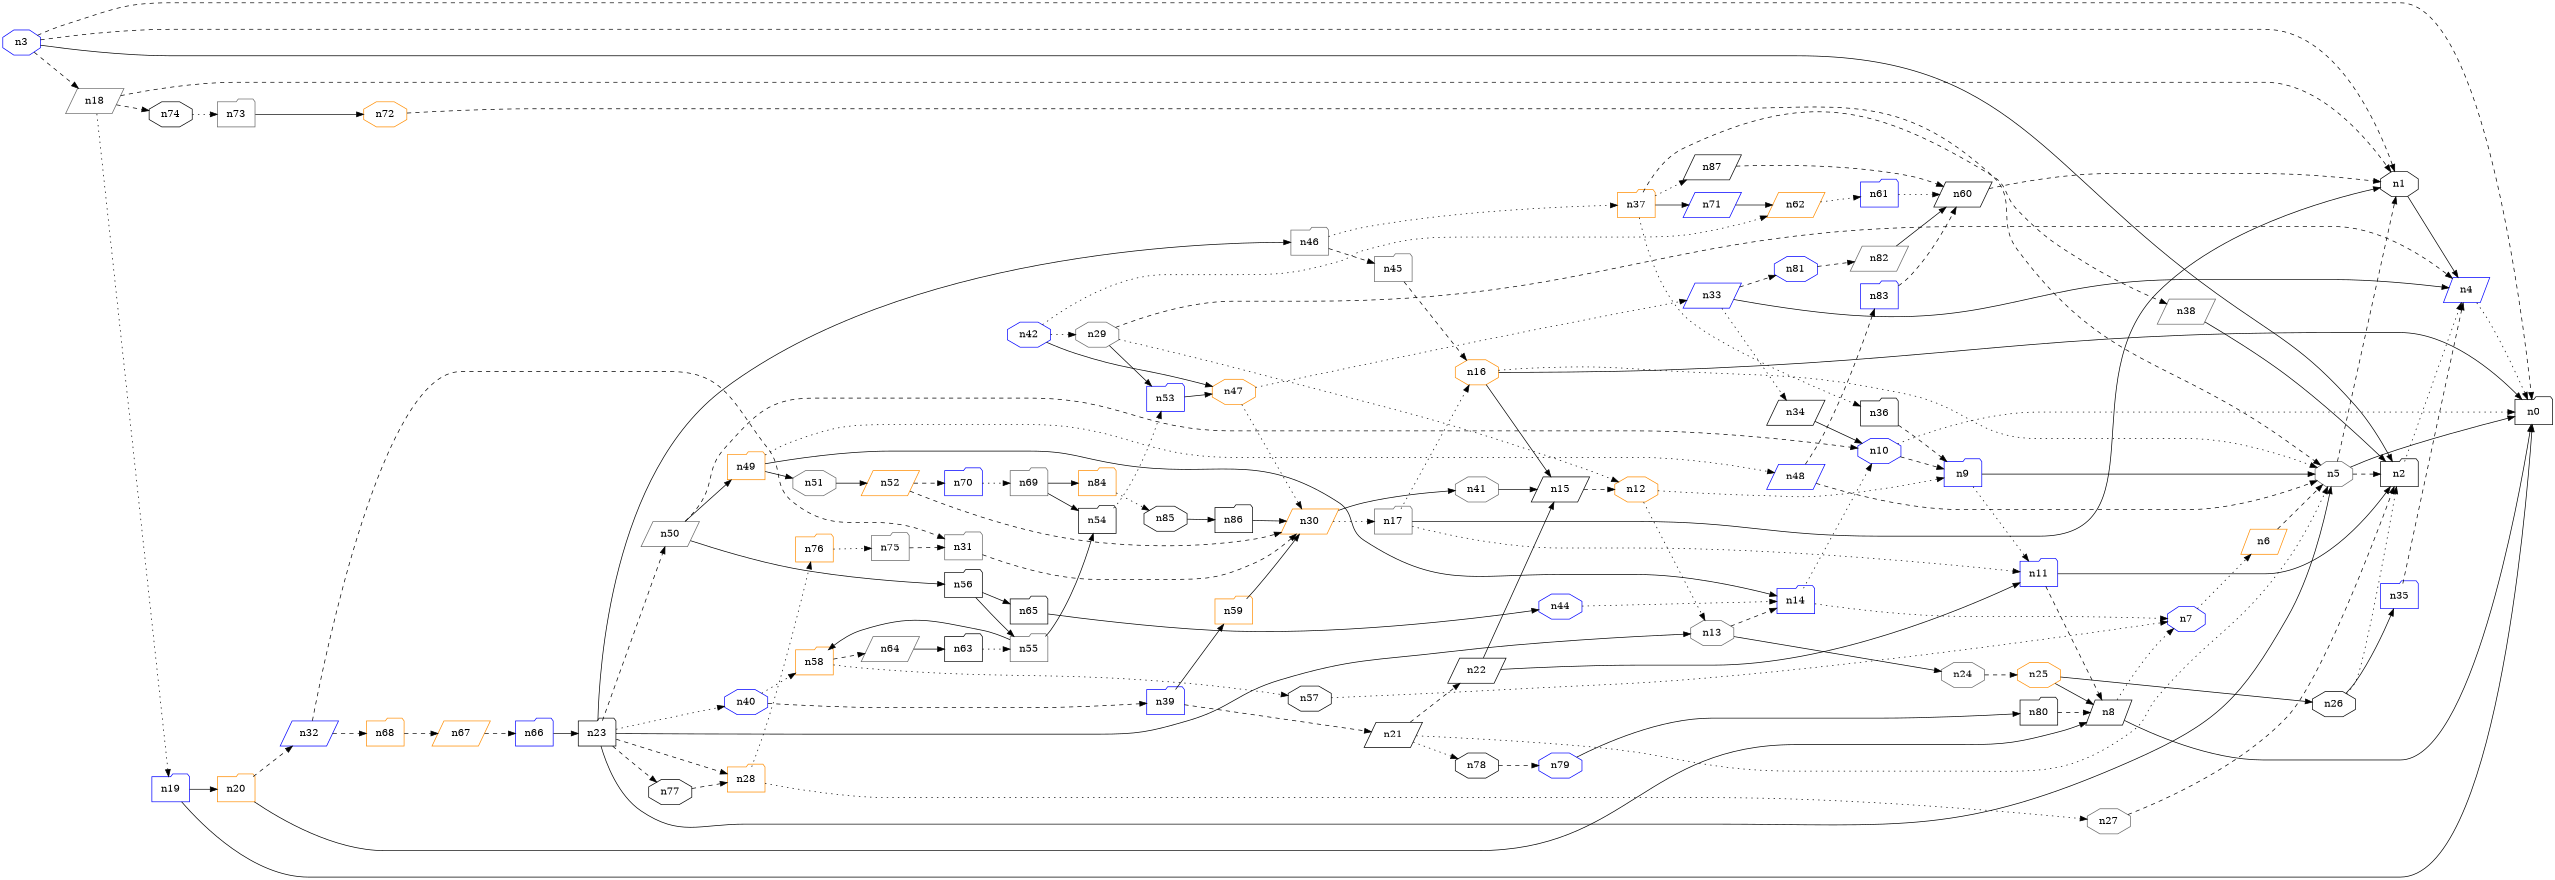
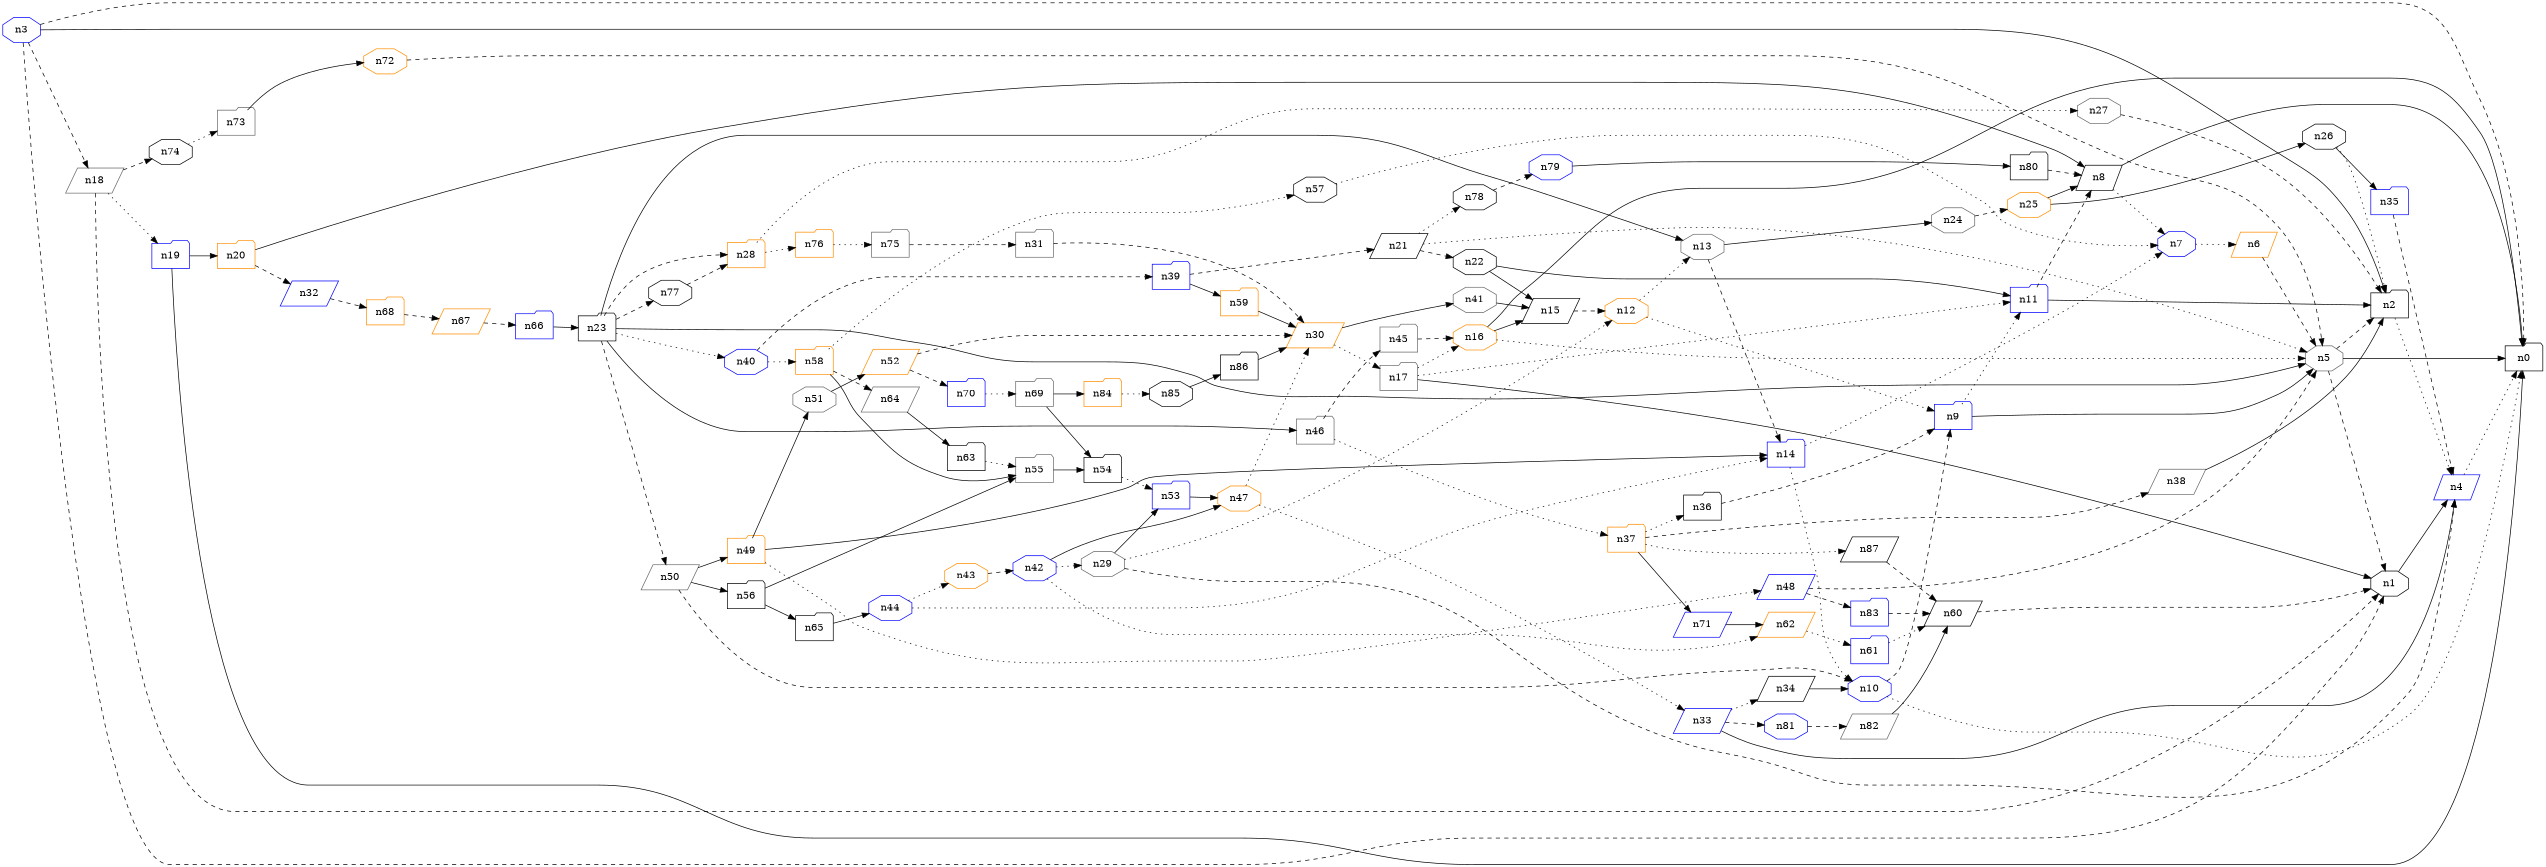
edge "n32" -> "n31": removed
node "n43": added
edge "n55" -> "n58": reversed
node "n22": shape parallelogram -> octagon
